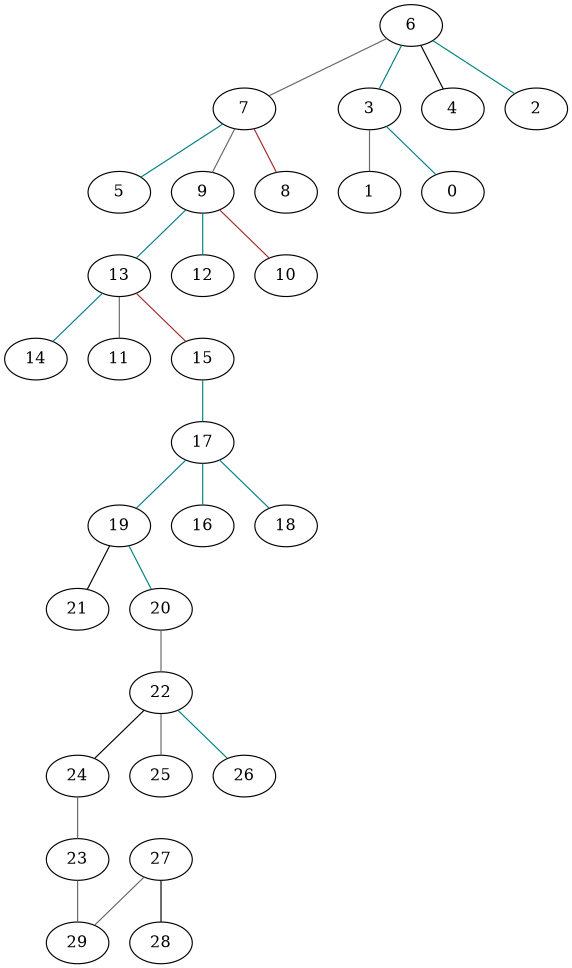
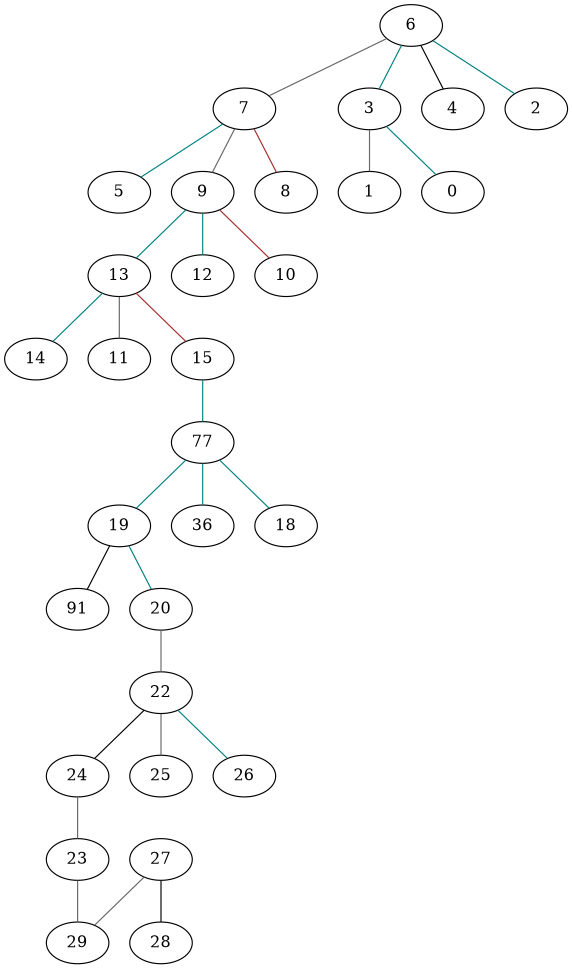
node "17": label "17" -> "77"
node "16": label "16" -> "36"
node "21": label "21" -> "91"
